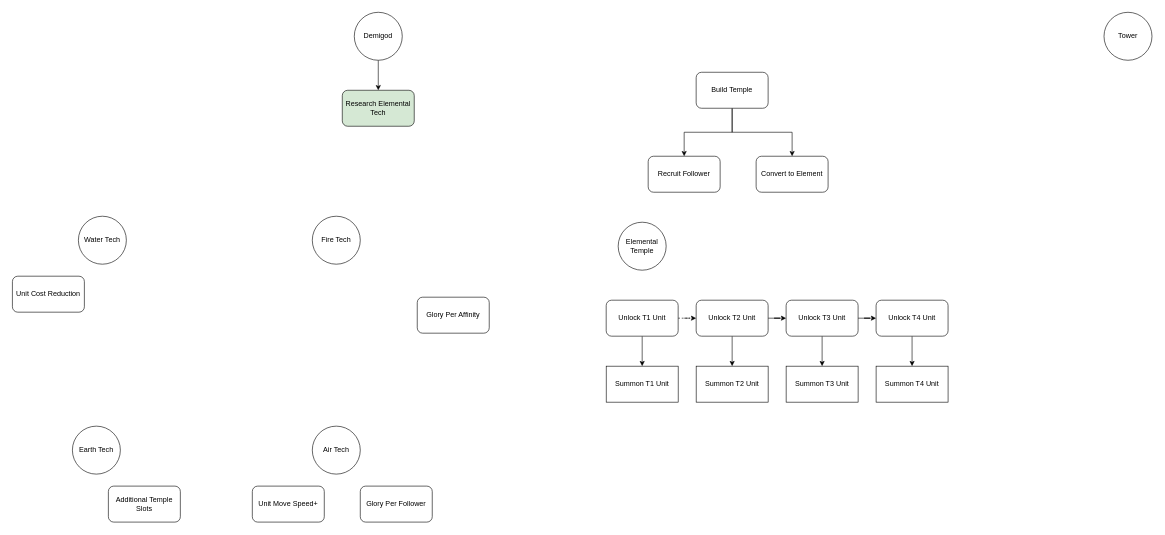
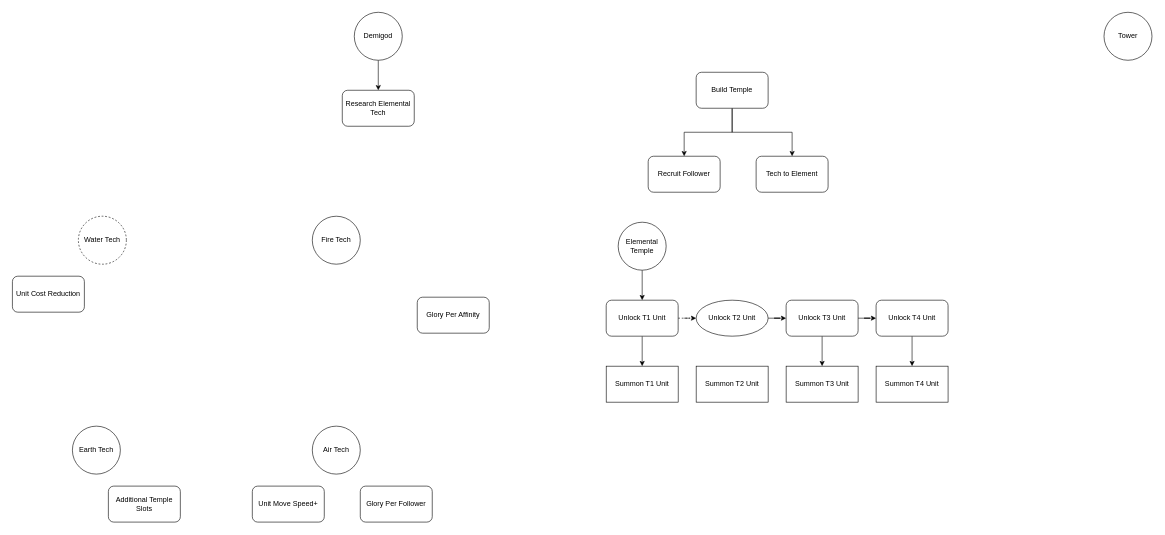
node "Research Elemental Tech": fillcolor #d5e8d4 -> #ffffff
node "Convert to Element": label "Convert to Element" -> "Tech to Element"
node "Water Tech": style solid -> dashed
edge "Elemental Temple" -> "Unlock T1 Unit": added
node "Unlock T2 Unit": shape rounded rectangle -> ellipse
edge "Unlock T2 Unit" -> "Summon T2 Unit": removed
